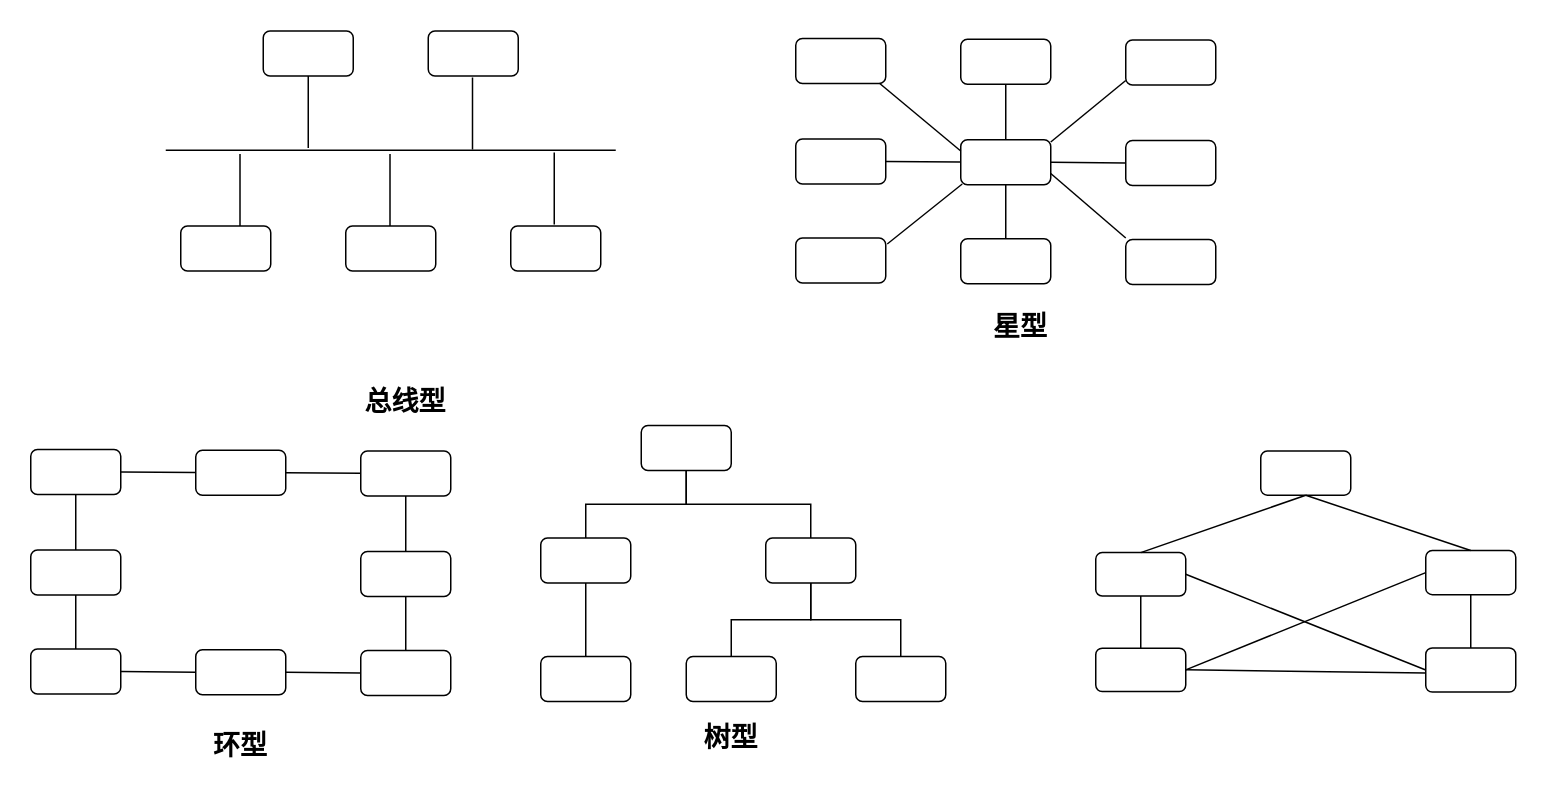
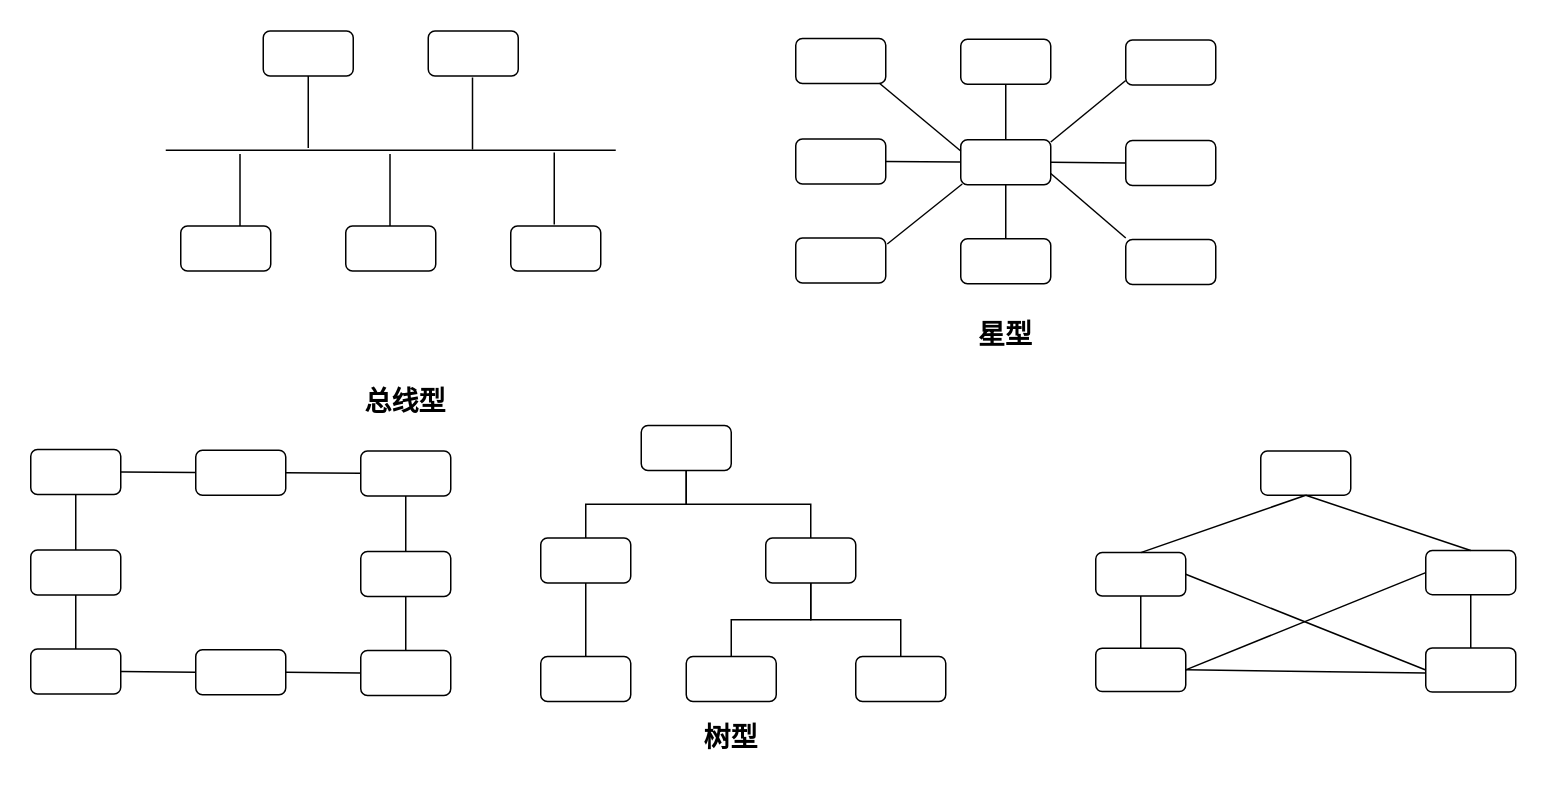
node "星型": moved (1021, 328) -> (1006, 335)
node "环型": removed
